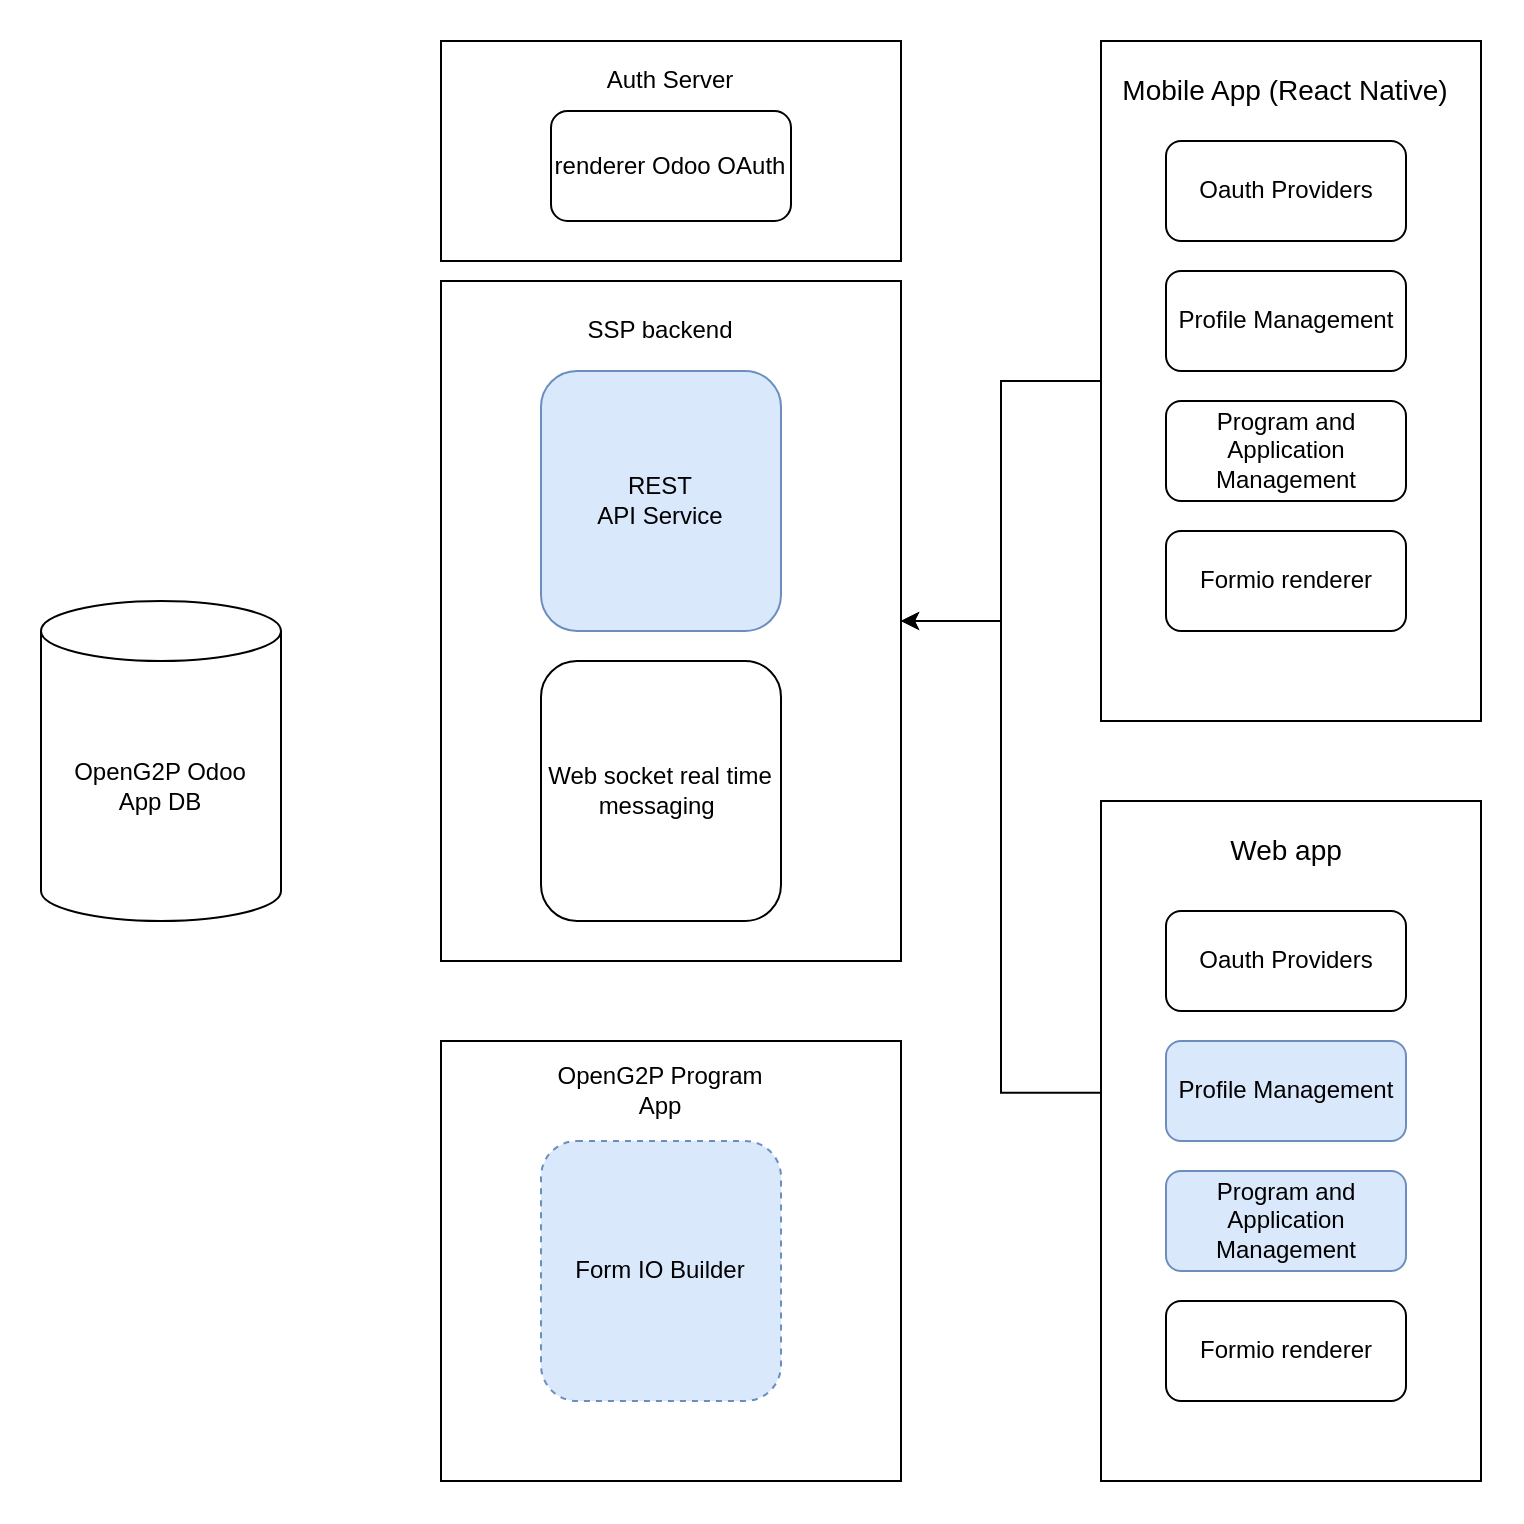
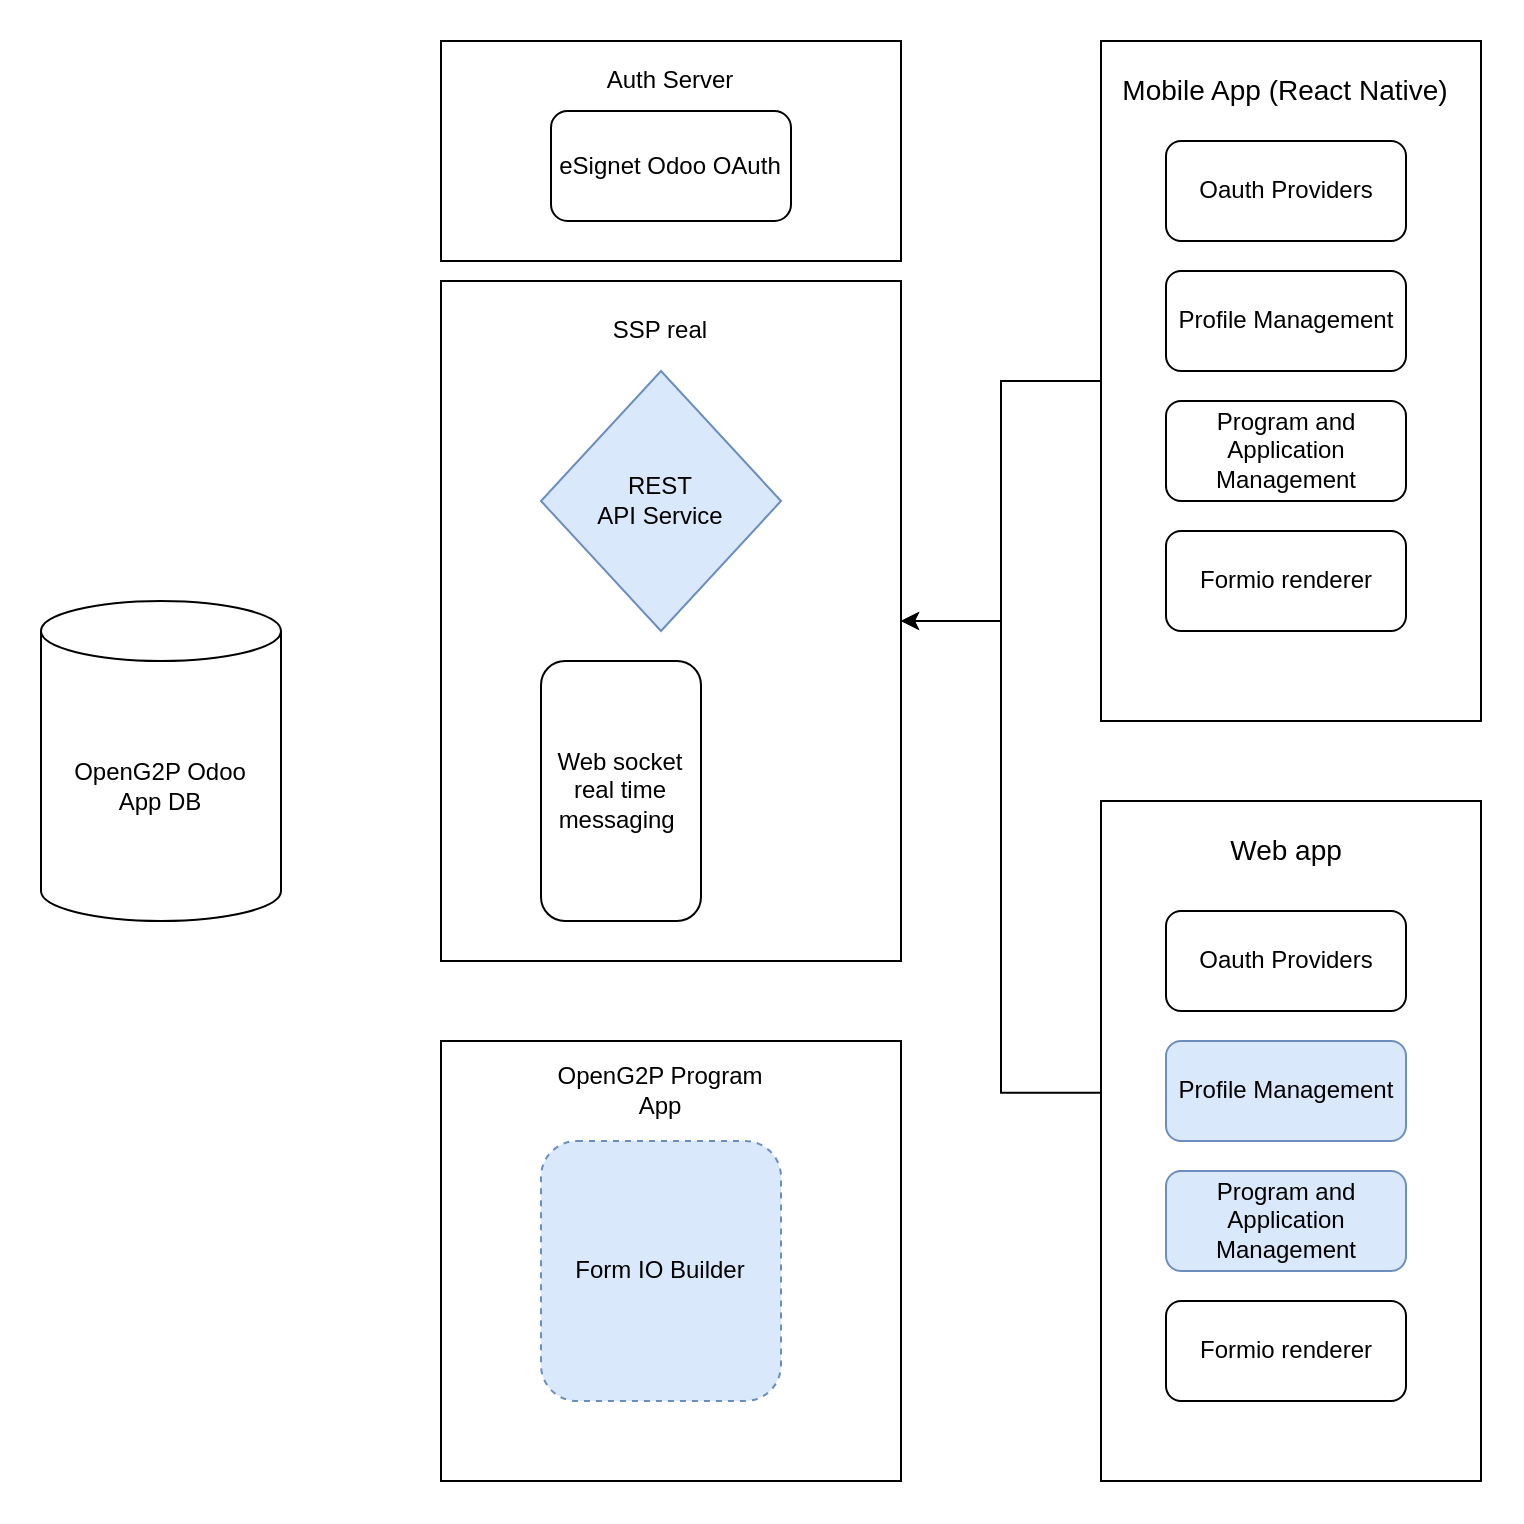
node "renderer Odoo OAuth": label "renderer Odoo OAuth" -> "eSignet Odoo OAuth"
node "SSP backend": label "SSP backend" -> "SSP real"
node "REST API Service": shape rounded rectangle -> diamond
node "Web socket real time messaging": size 240x260 -> 160x260
